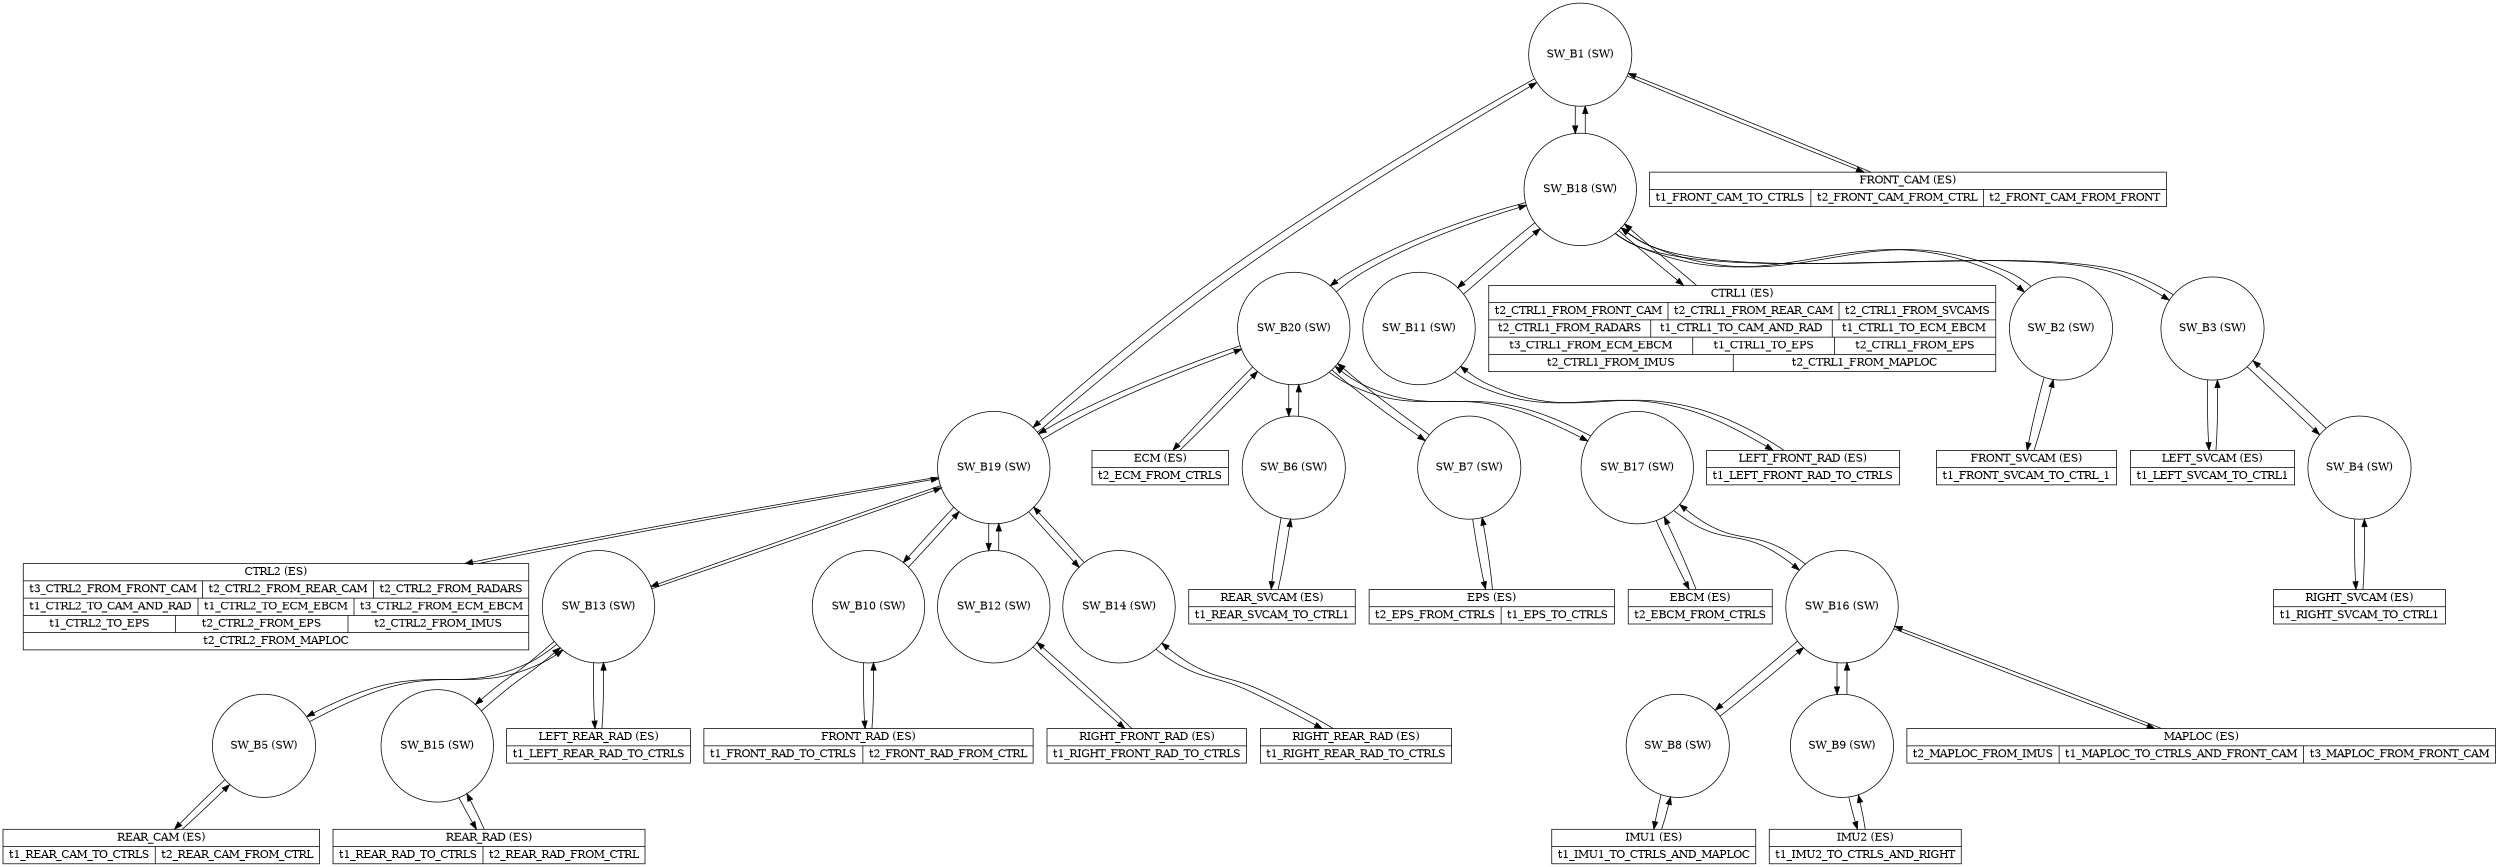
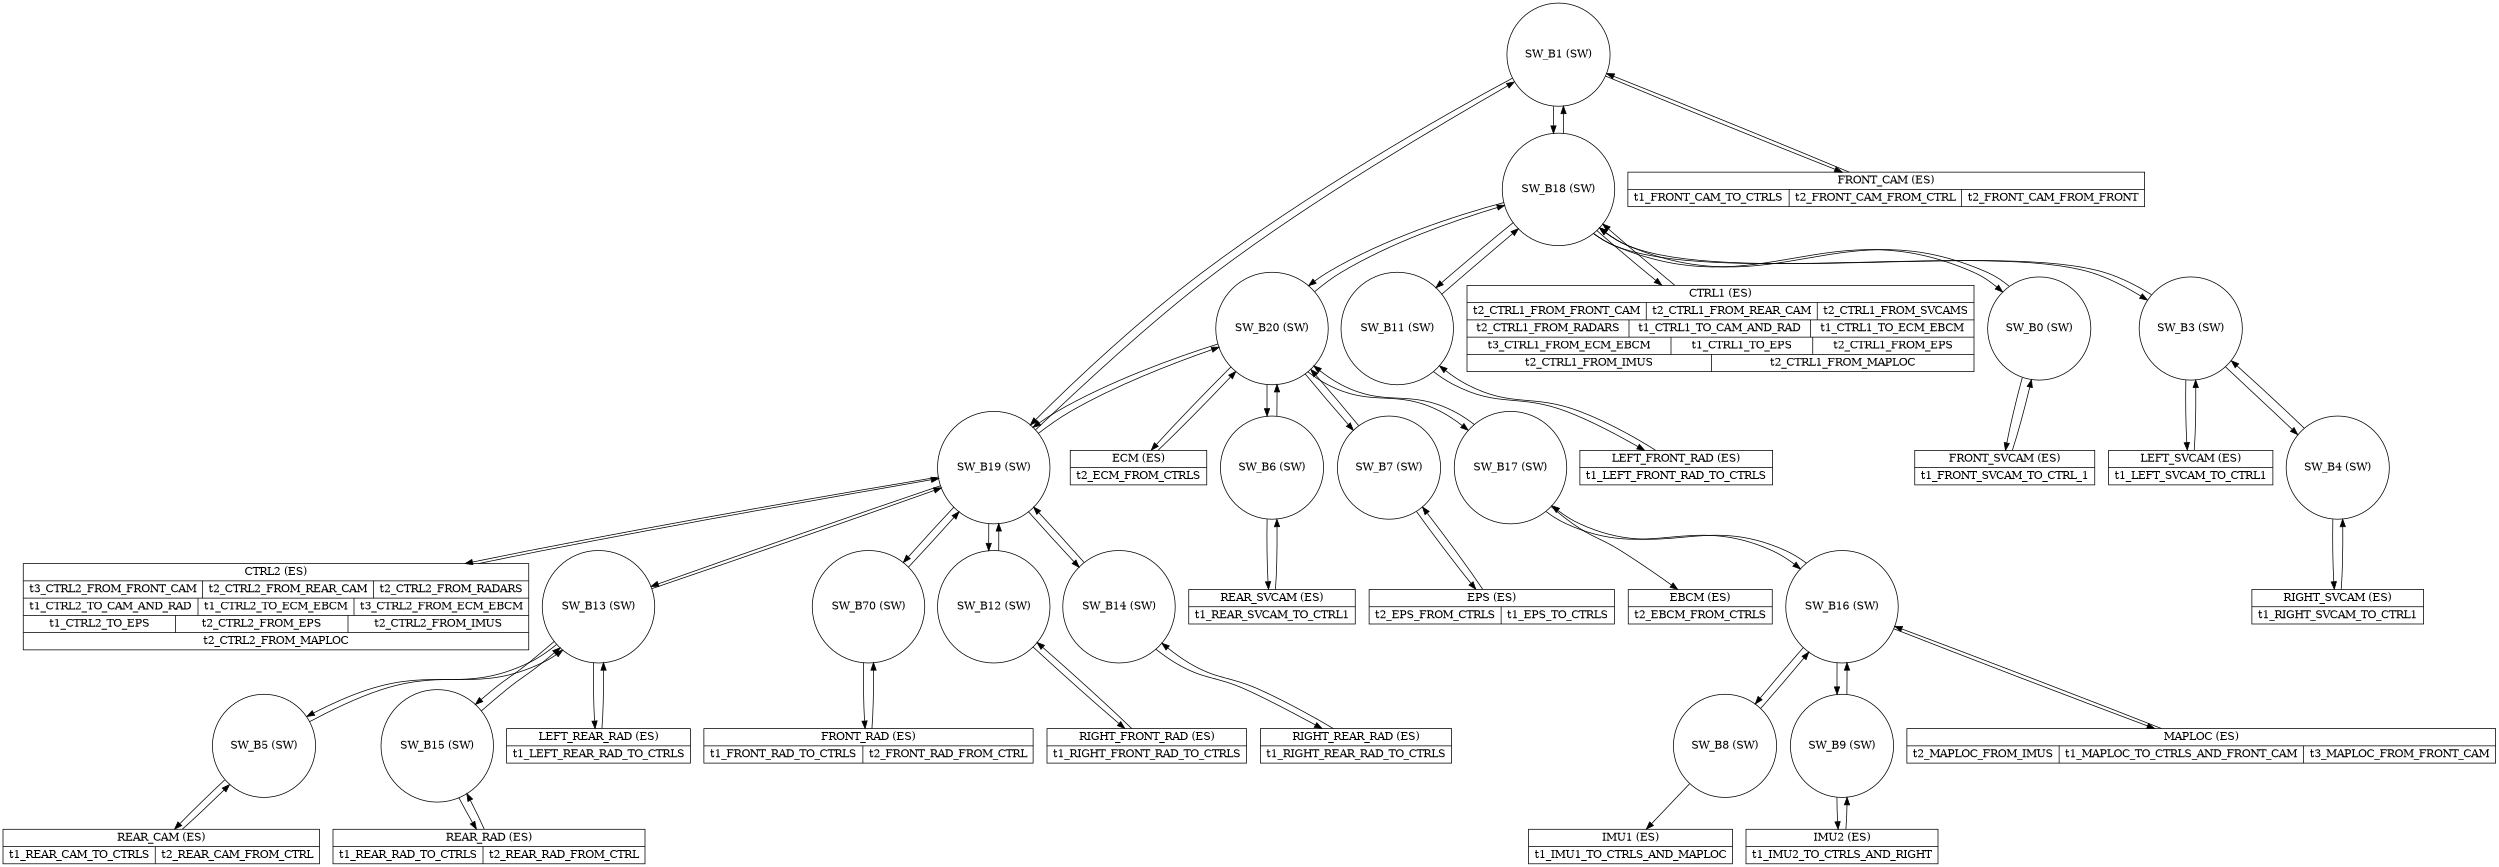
node "SW_B2 (SW)": label "SW_B2 (SW)" -> "SW_B0 (SW)"
edge "EBCM (ES)" -> "SW_B17 (SW)": removed
node "SW_B10 (SW)": label "SW_B10 (SW)" -> "SW_B70 (SW)"
edge "IMU1 (ES)" -> "SW_B8 (SW)": removed
